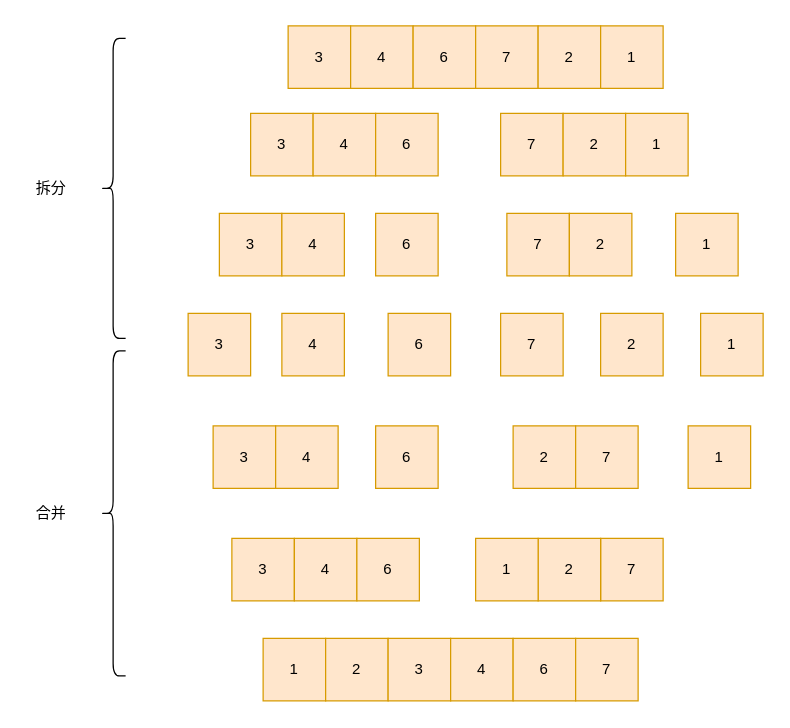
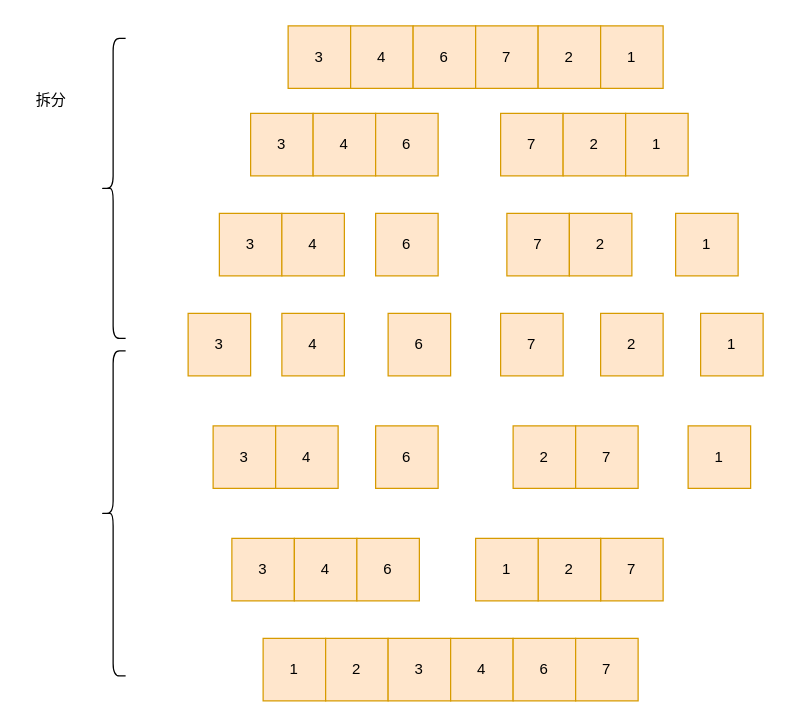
node "拆分": moved (51, 188) -> (51, 101)
node "合并": removed
